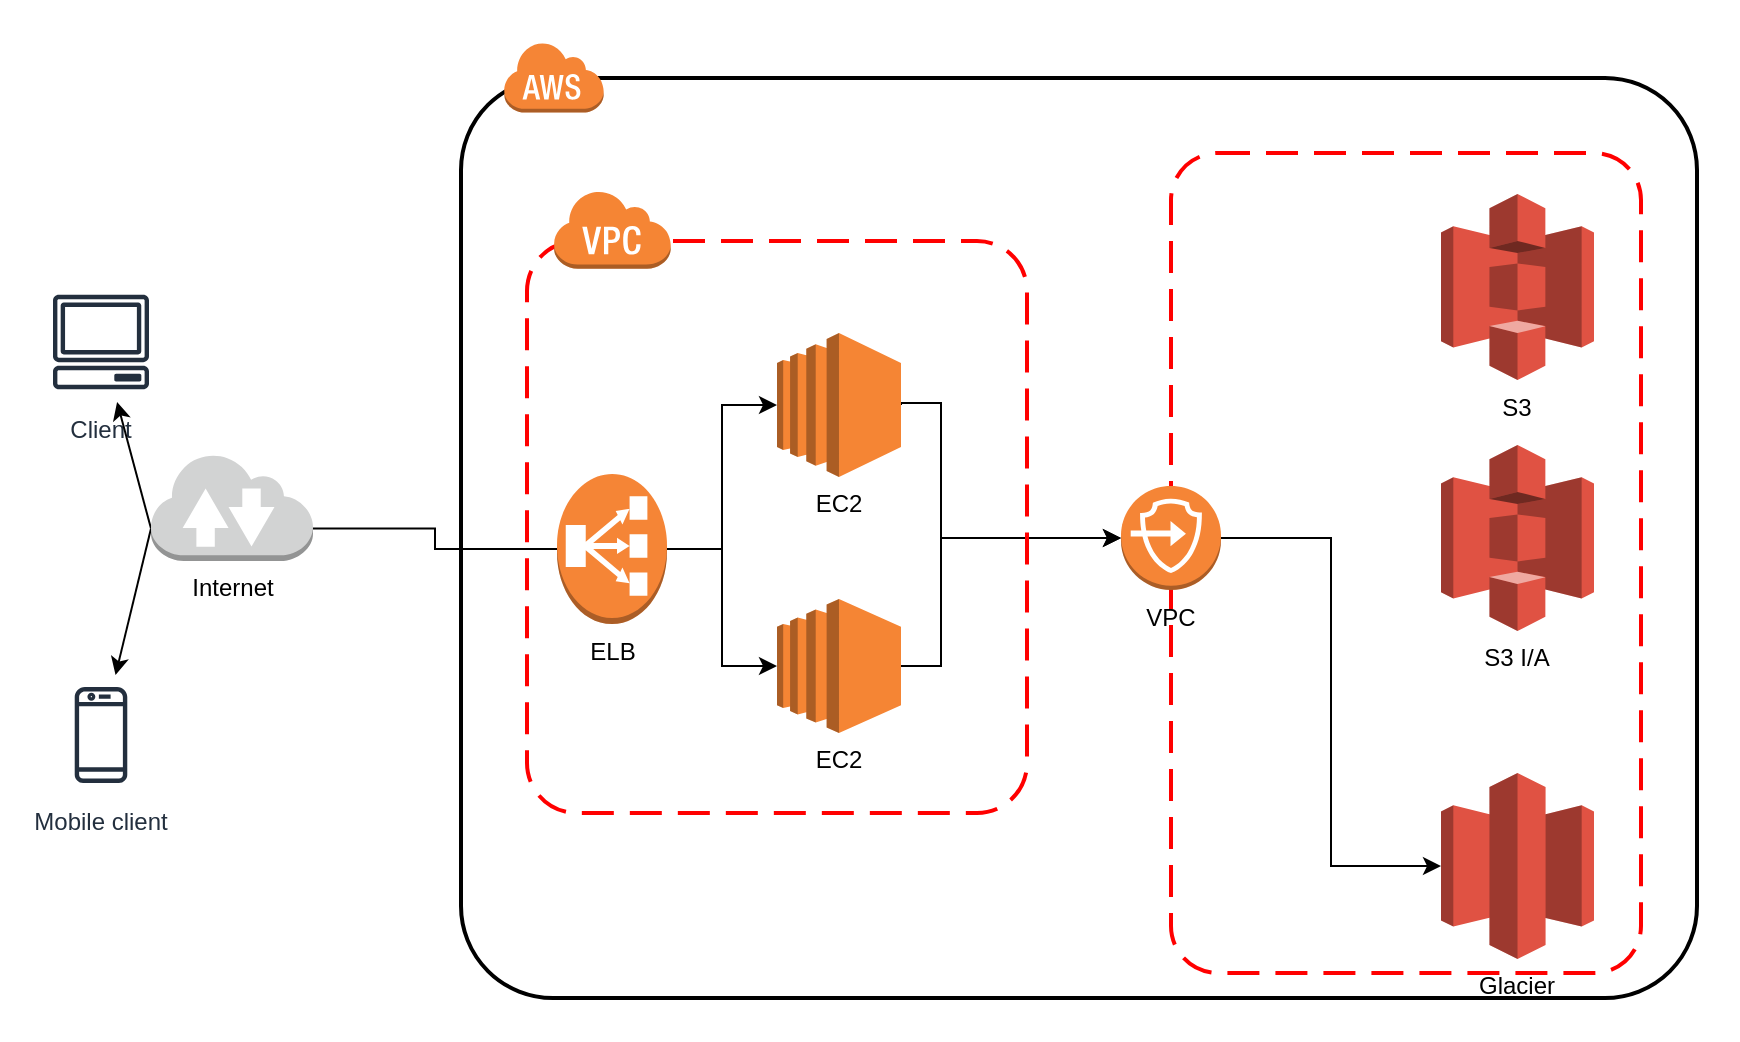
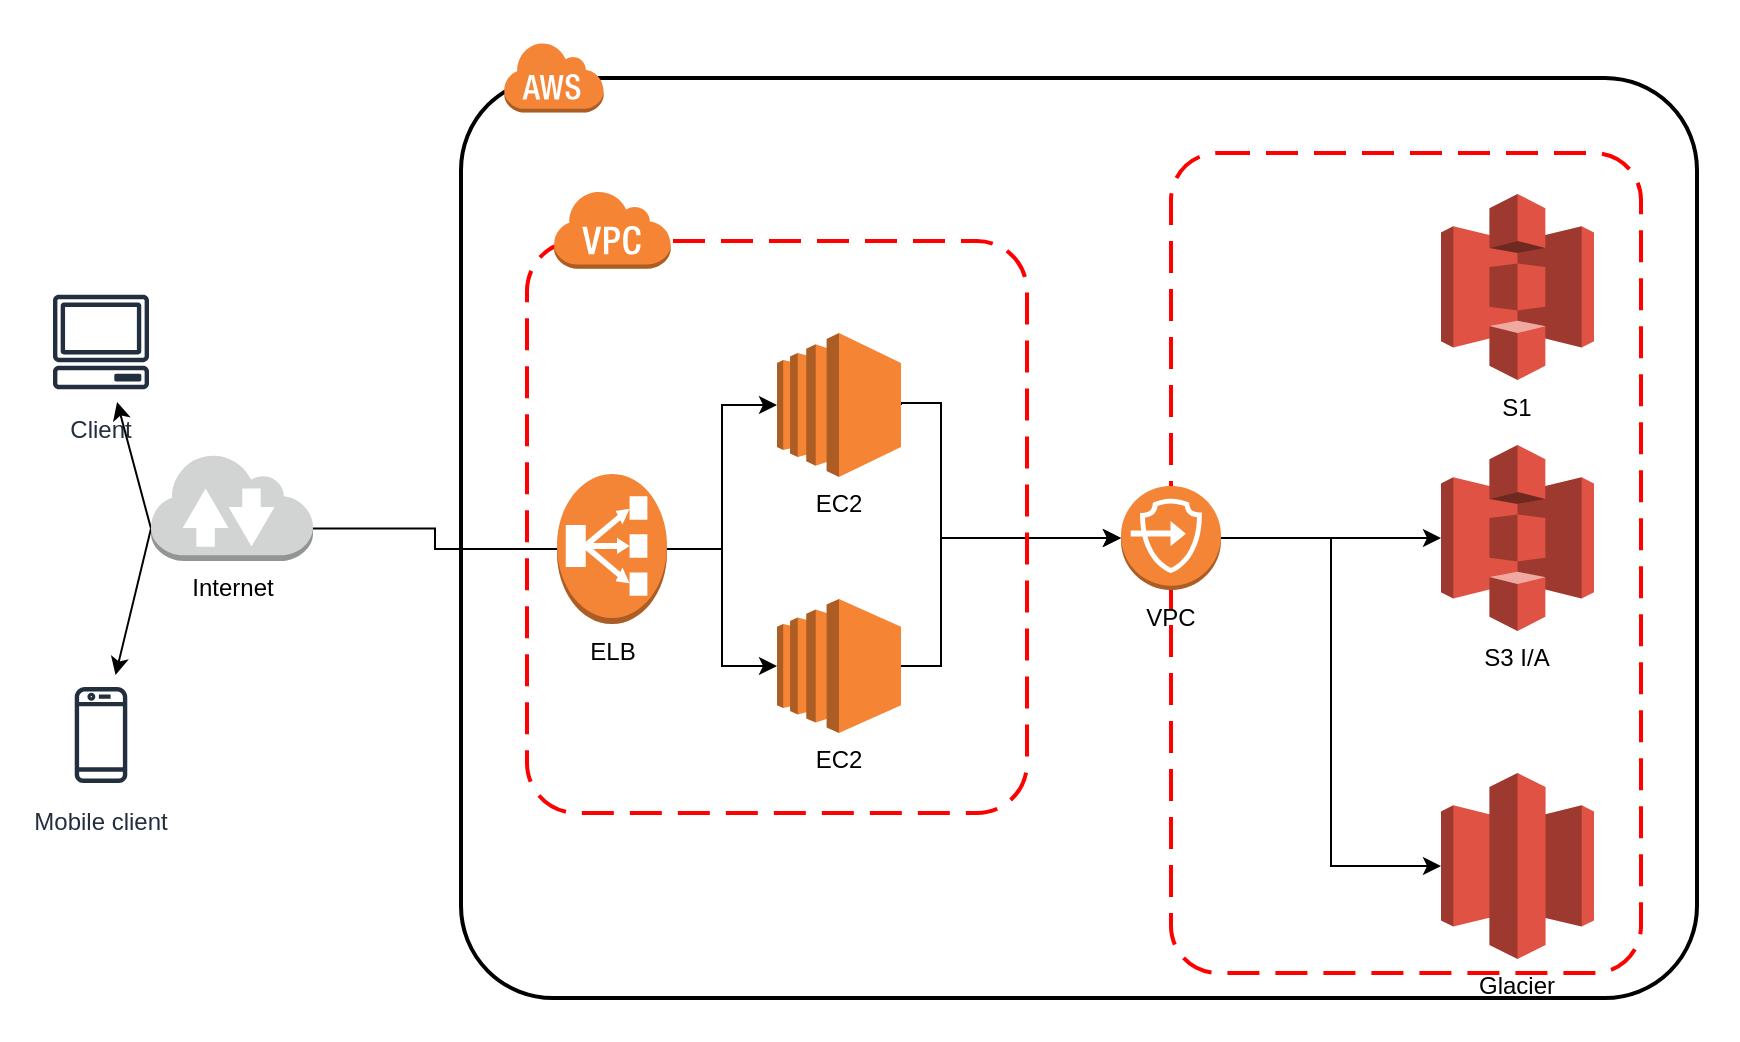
node "S3": label "S3" -> "S1"
edge "VPC" -> "S3 I/A": added
